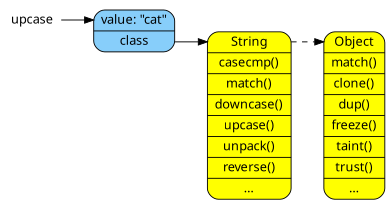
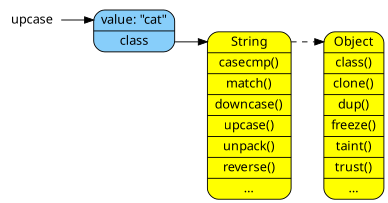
node "Object": text "match()" -> "class()"
